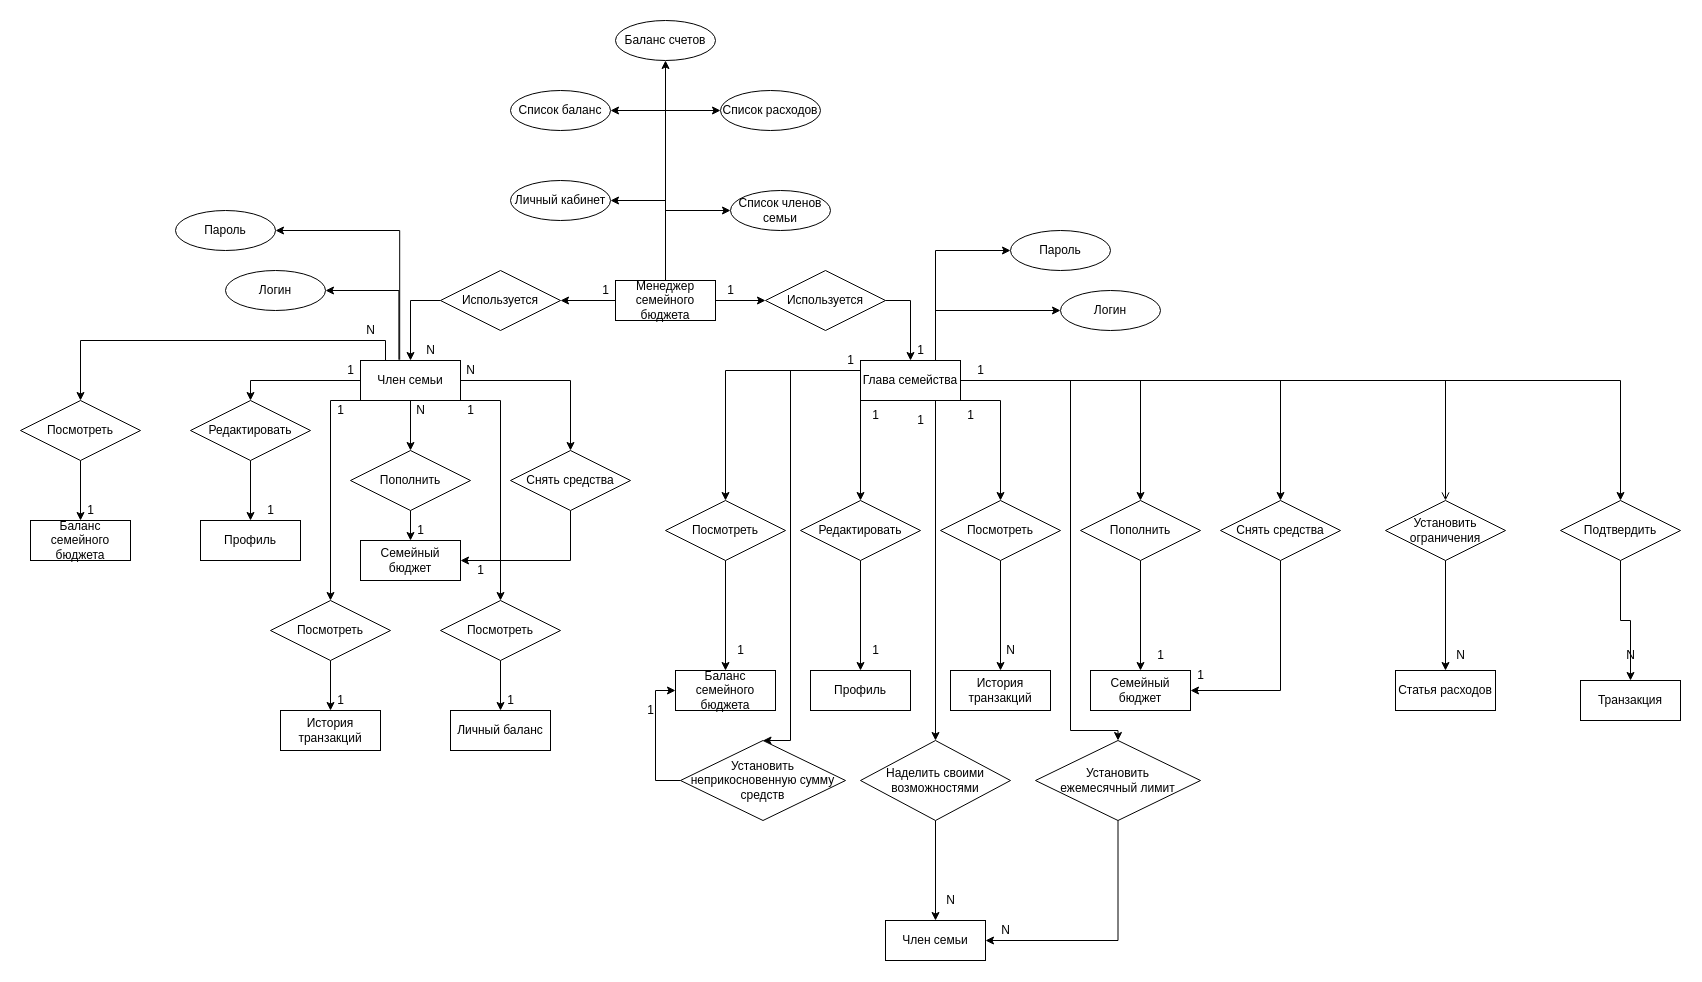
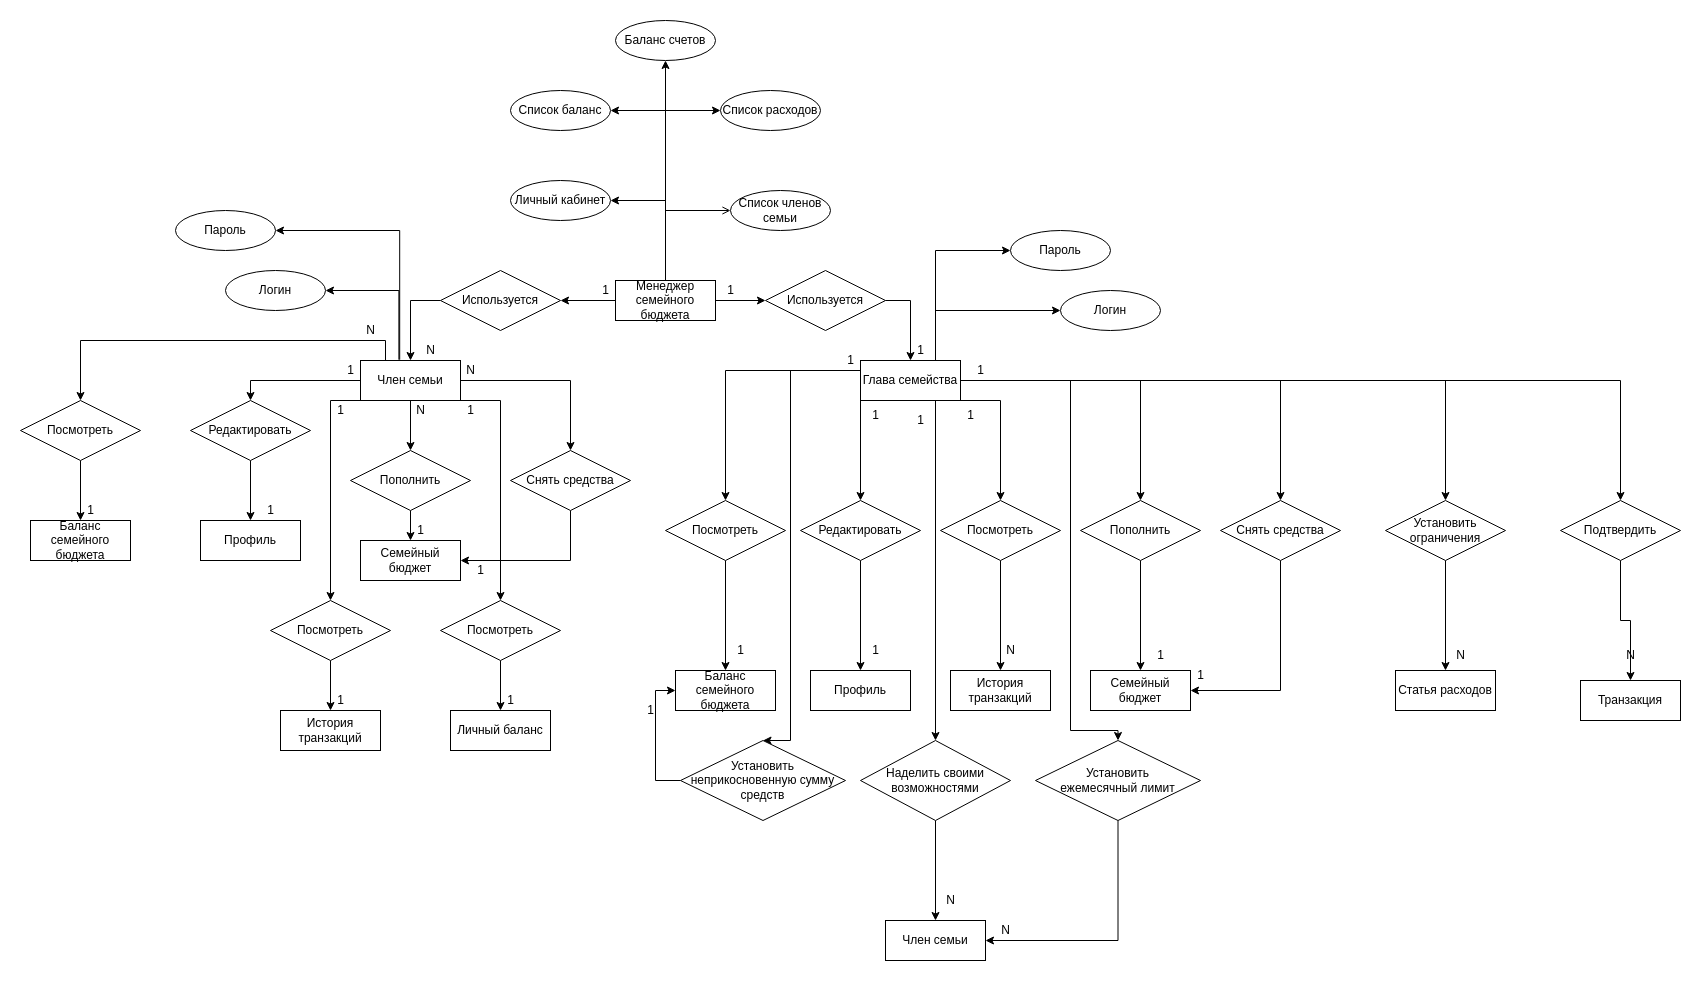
edge "Менеджер семейного бюджета" -> "Список членов семьи": arrowhead classic -> open
edge "Глава семейства" -> "Установить ограничения": arrowhead open -> classic
